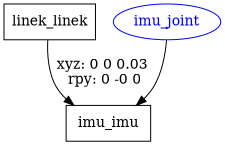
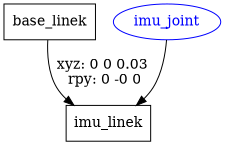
node "linek_linek": label "linek_linek" -> "base_linek"
node "imu_imu": label "imu_imu" -> "imu_linek"
